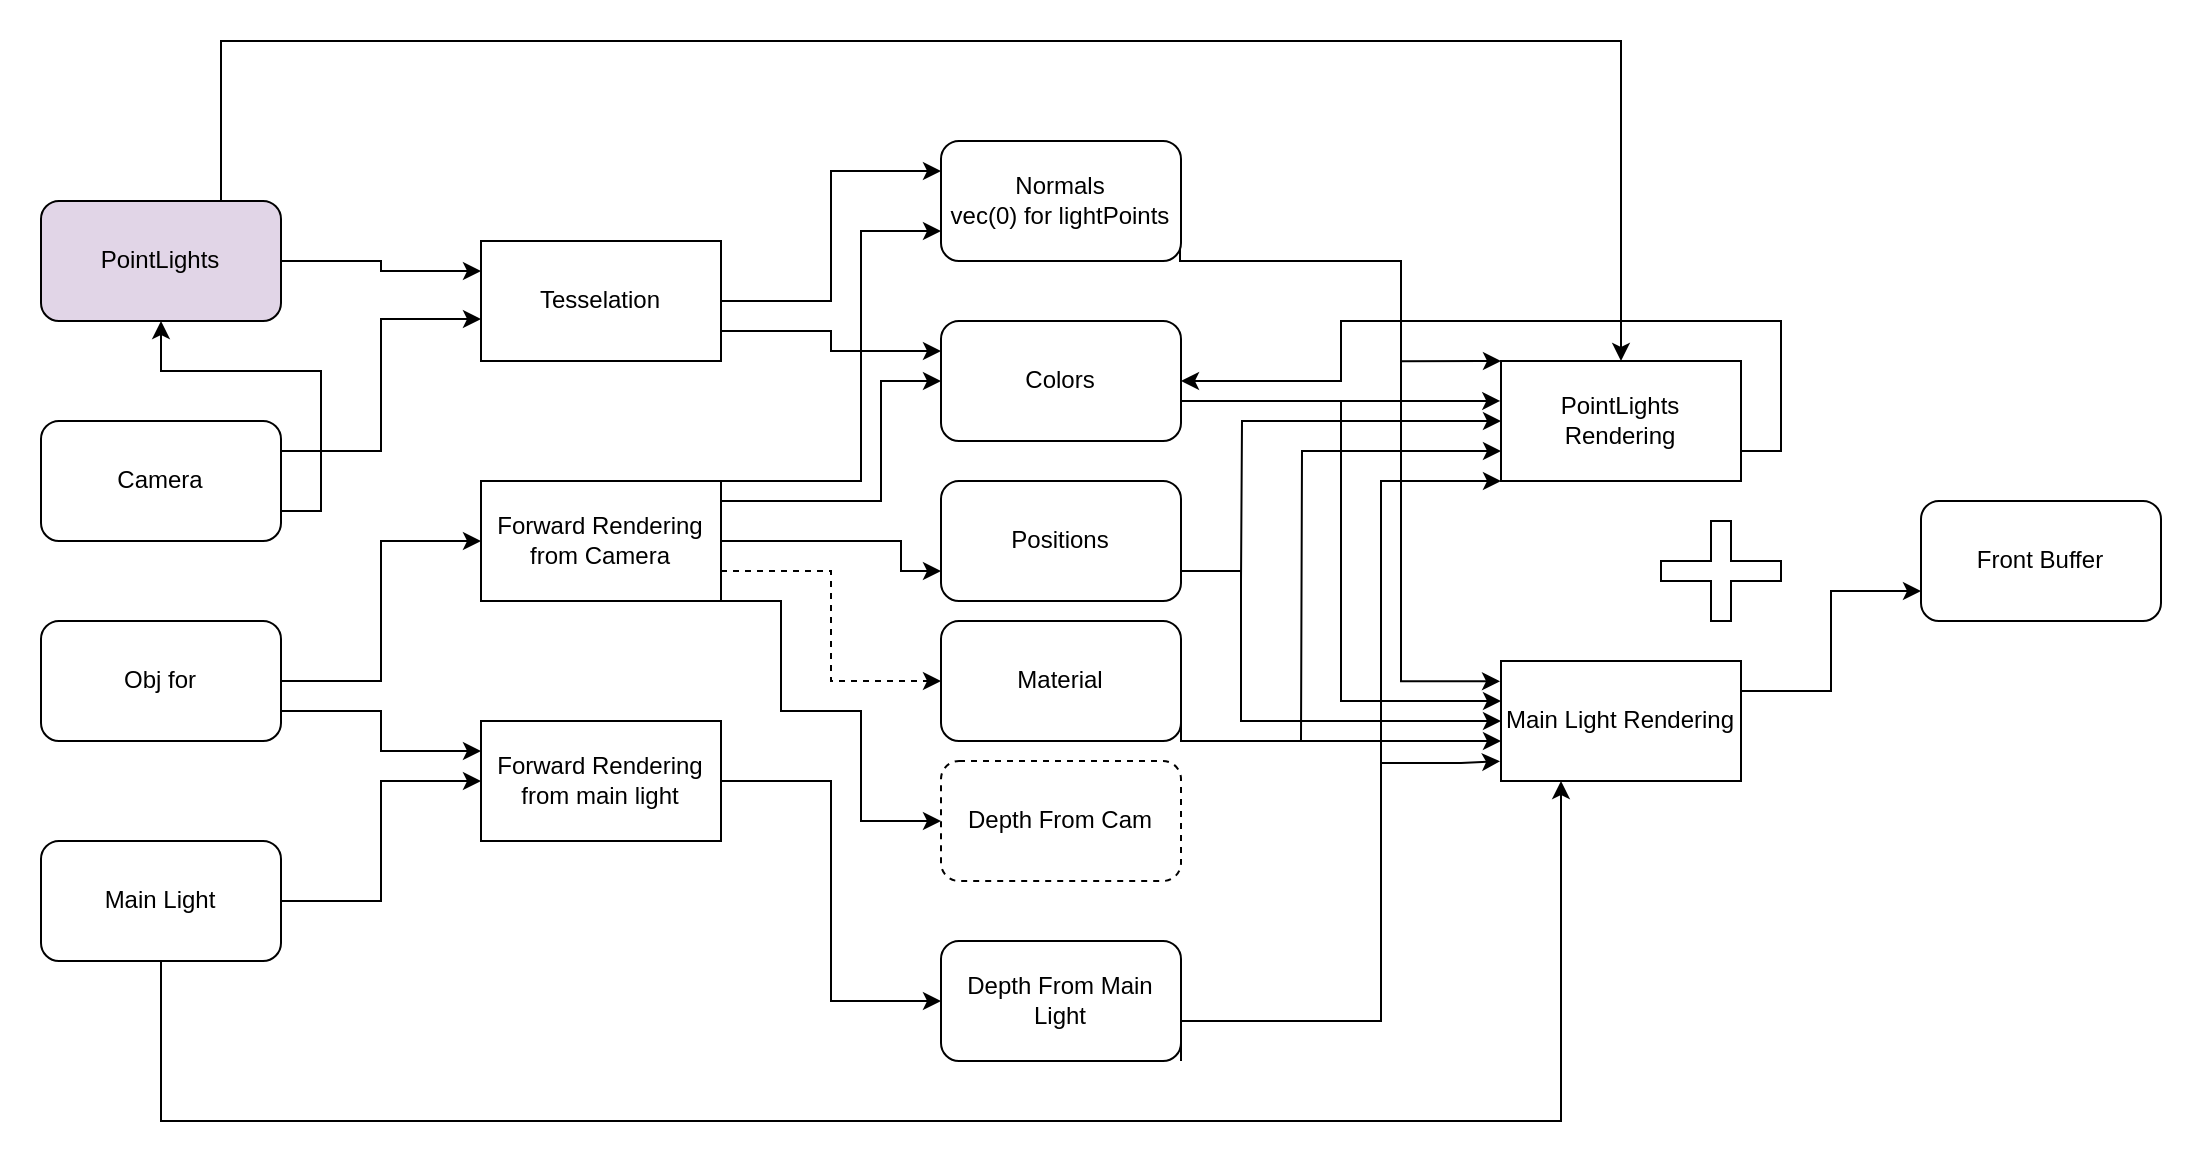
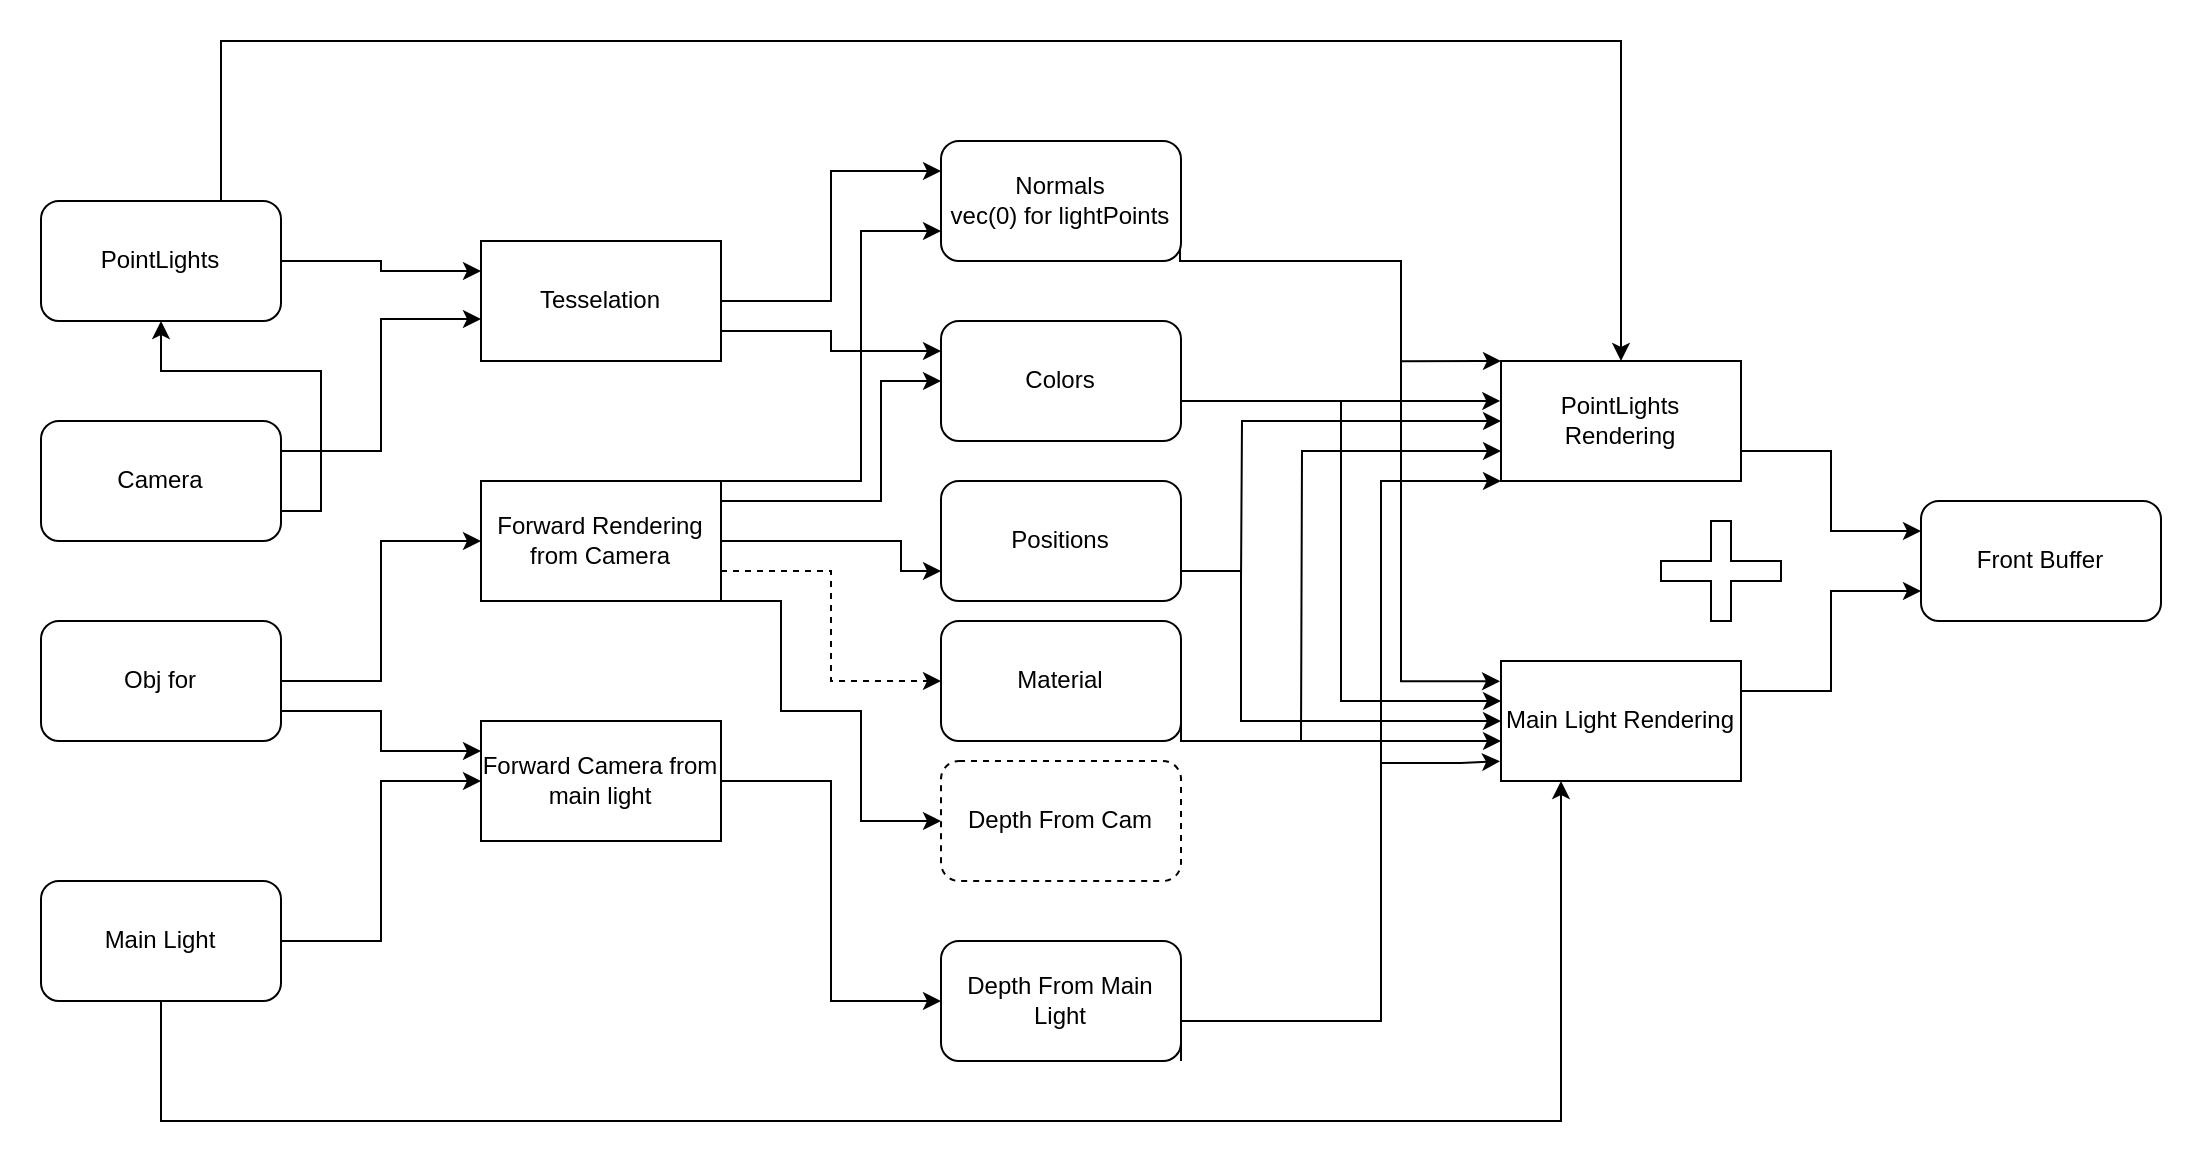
node "PointLights": fillcolor #e1d5e7 -> #ffffff
edge "PointLights Rendering" -> "Colors": now "PointLights Rendering" -> "Front Buffer"
node "Forward Rendering from main light": label "Forward Rendering from main light" -> "Forward Camera from main light"
node "Main Light": moved (161, 901) -> (161, 941)
